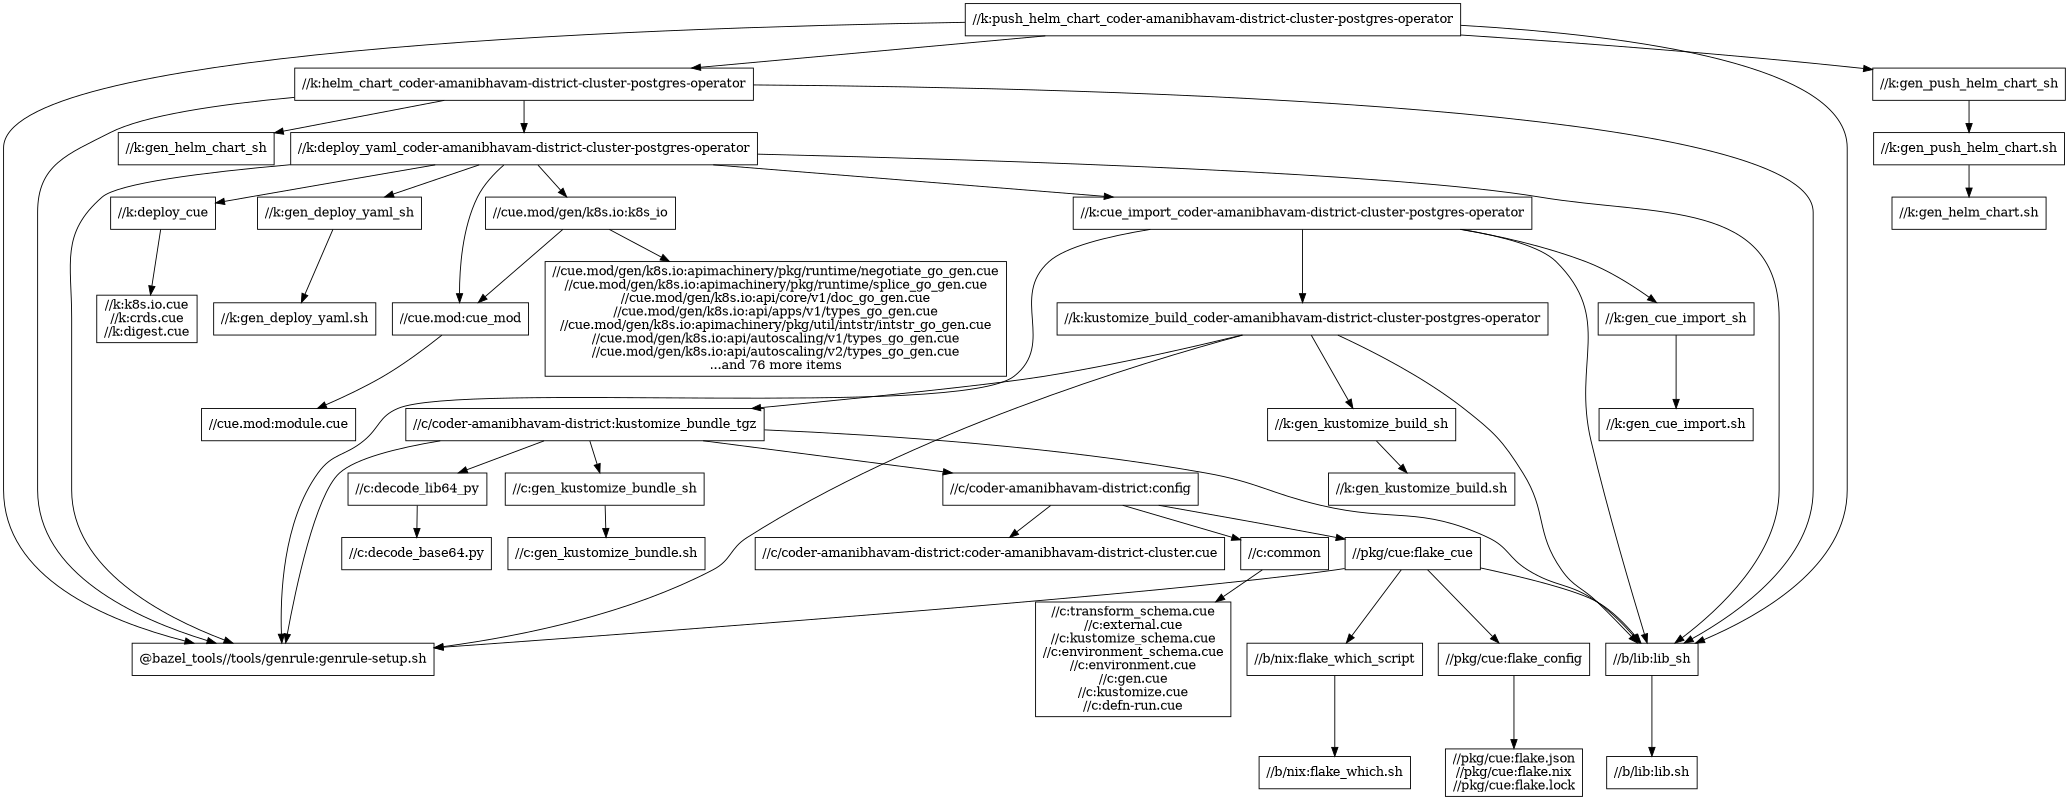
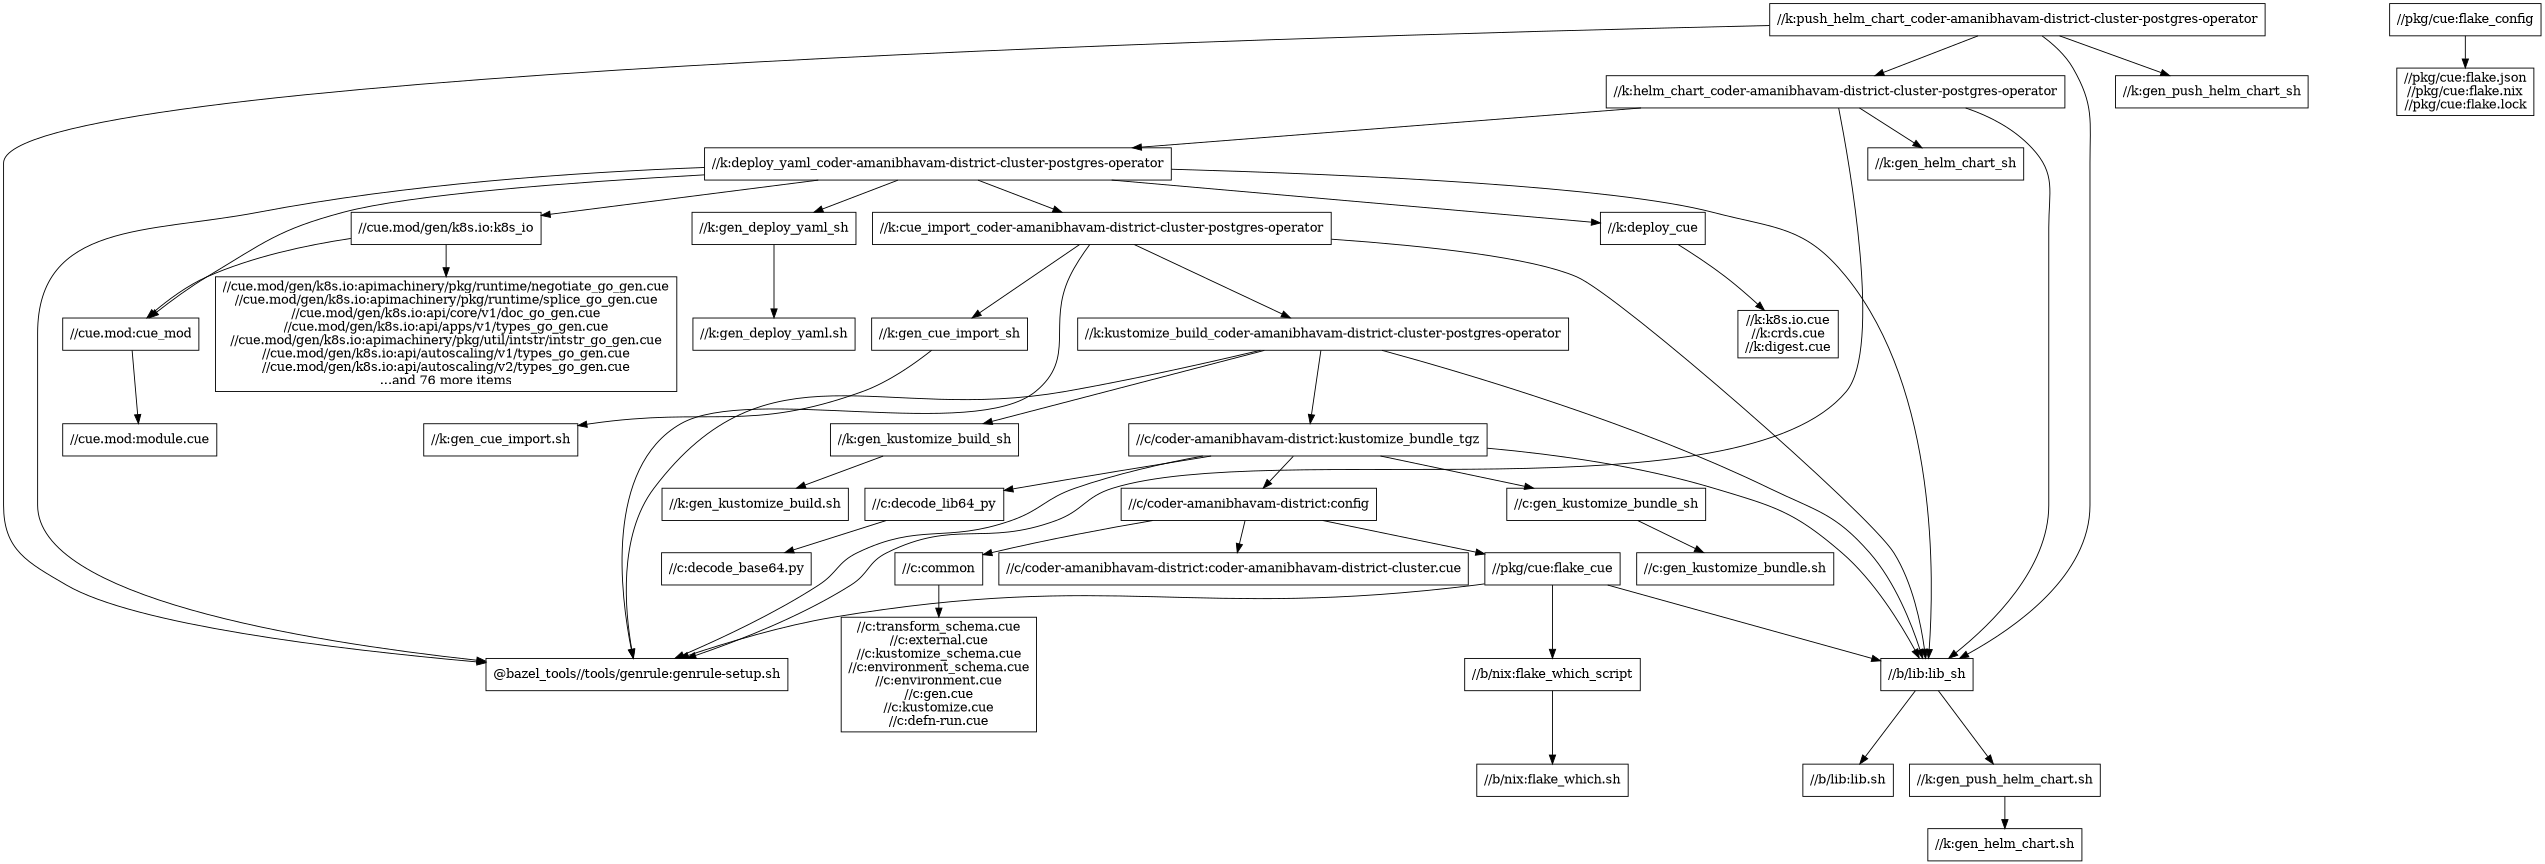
edge "//k:gen_push_helm_chart_sh" -> "//k:gen_push_helm_chart.sh": now "//b/lib:lib_sh" -> "//k:gen_push_helm_chart.sh"
edge "//pkg/cue:flake_cue" -> "//pkg/cue:flake_config": removed
